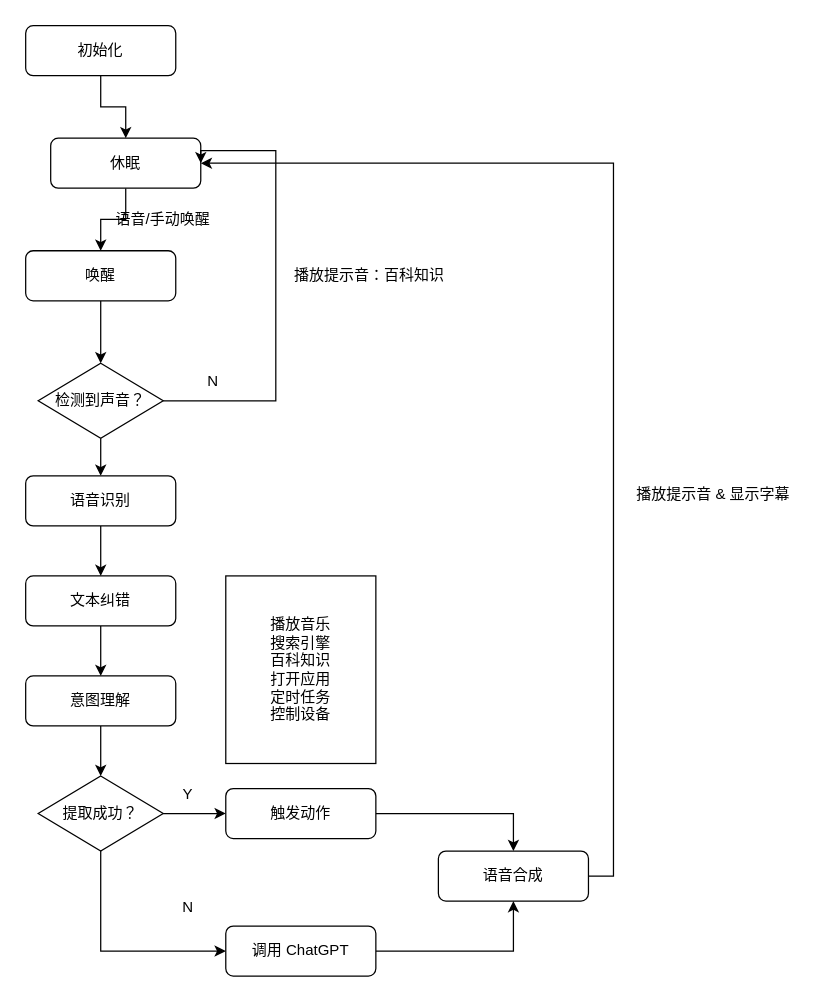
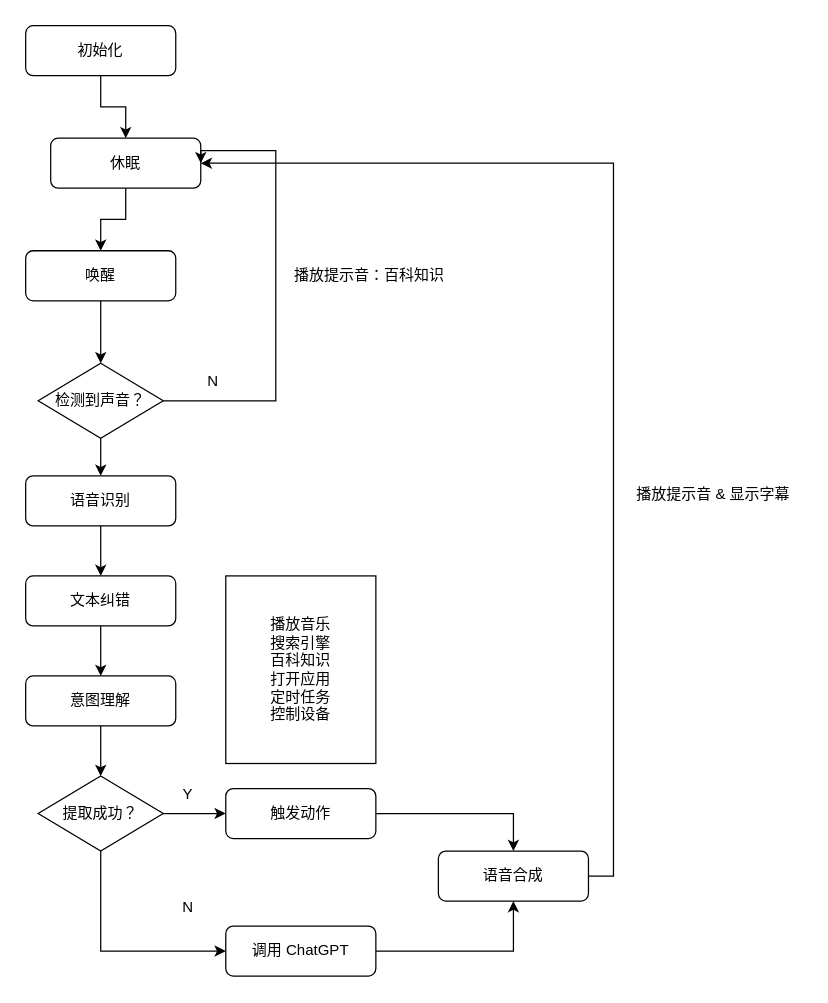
node "语音/手动唤醒": removed
